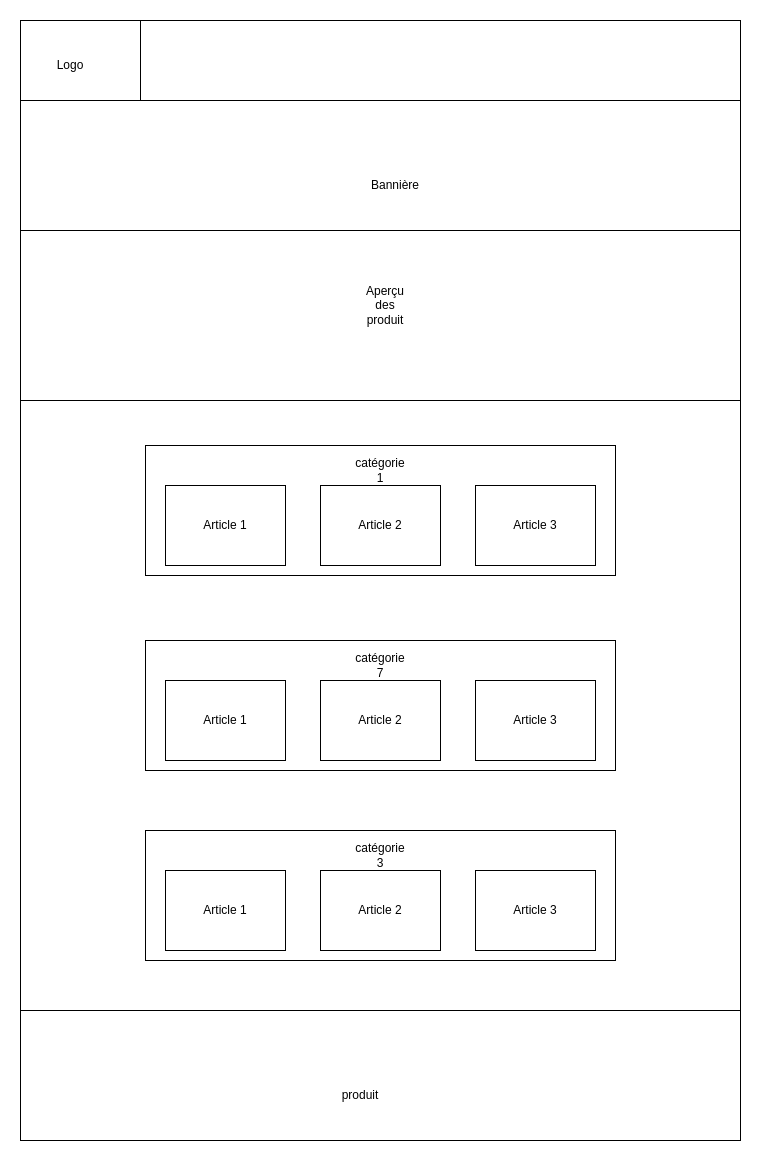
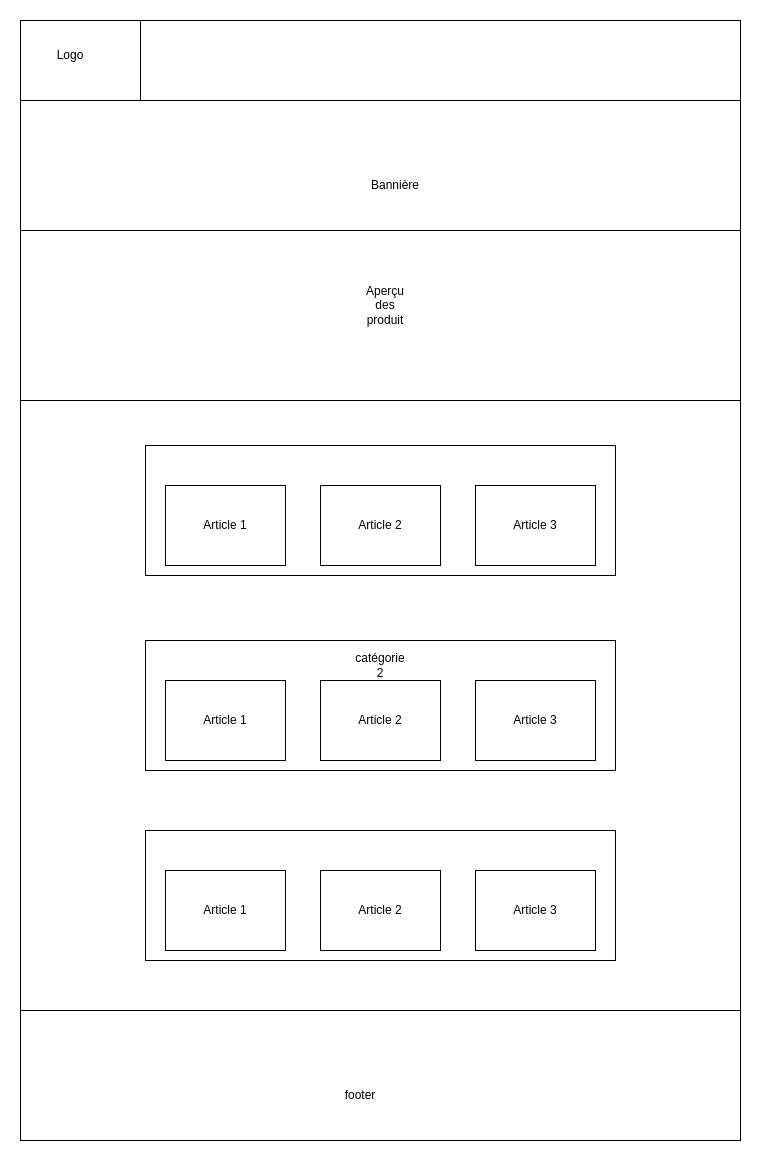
node "Logo": moved (71, 66) -> (71, 56)
node "catégorie 1": removed
node "catégorie 7": label "catégorie 7" -> "catégorie 2"
node "catégorie 3": removed
node "produit": label "produit" -> "footer"
